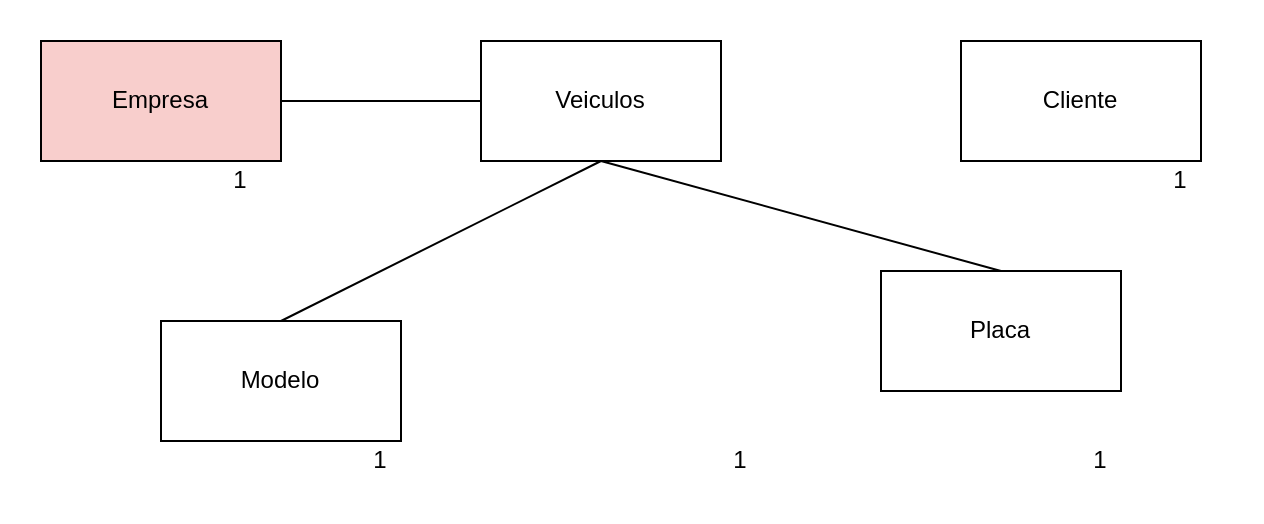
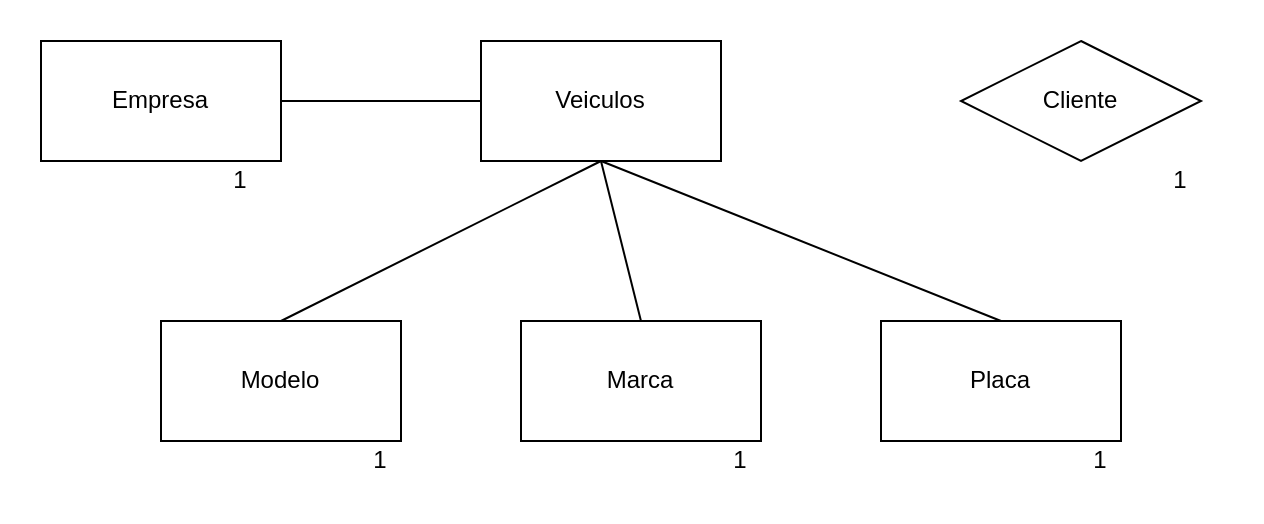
node "Empresa": fillcolor #f8cecc -> #ffffff
node "Cliente": shape rectangle -> diamond
edge "Veiculos" -- "Marca": added
node "Placa": moved (1001, 331) -> (1001, 381)
node "Marca": added
